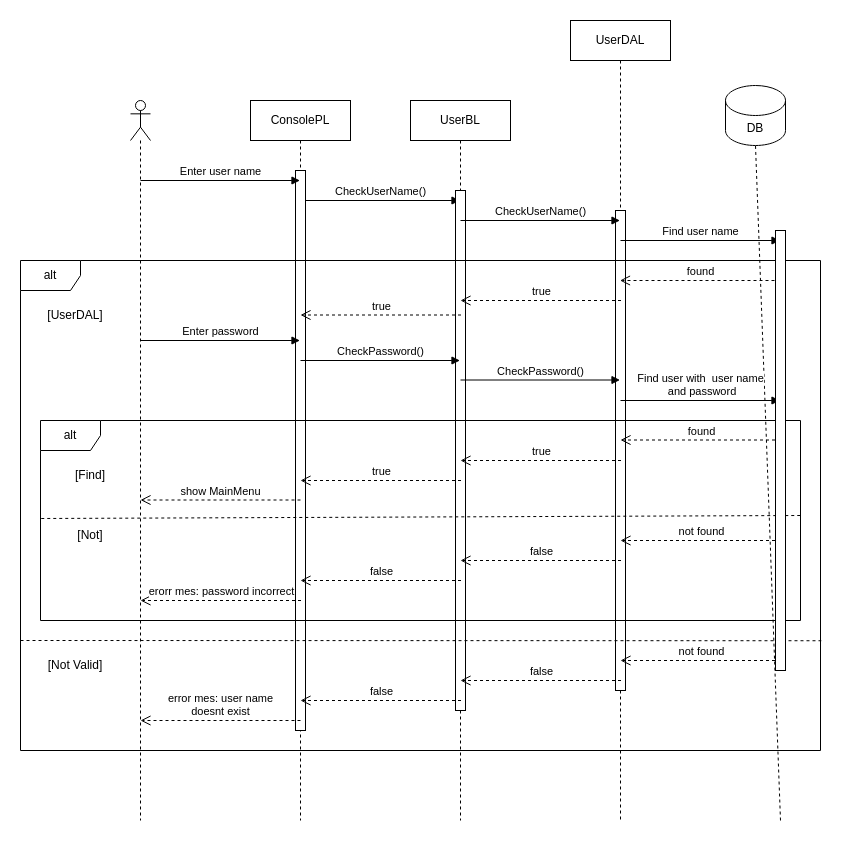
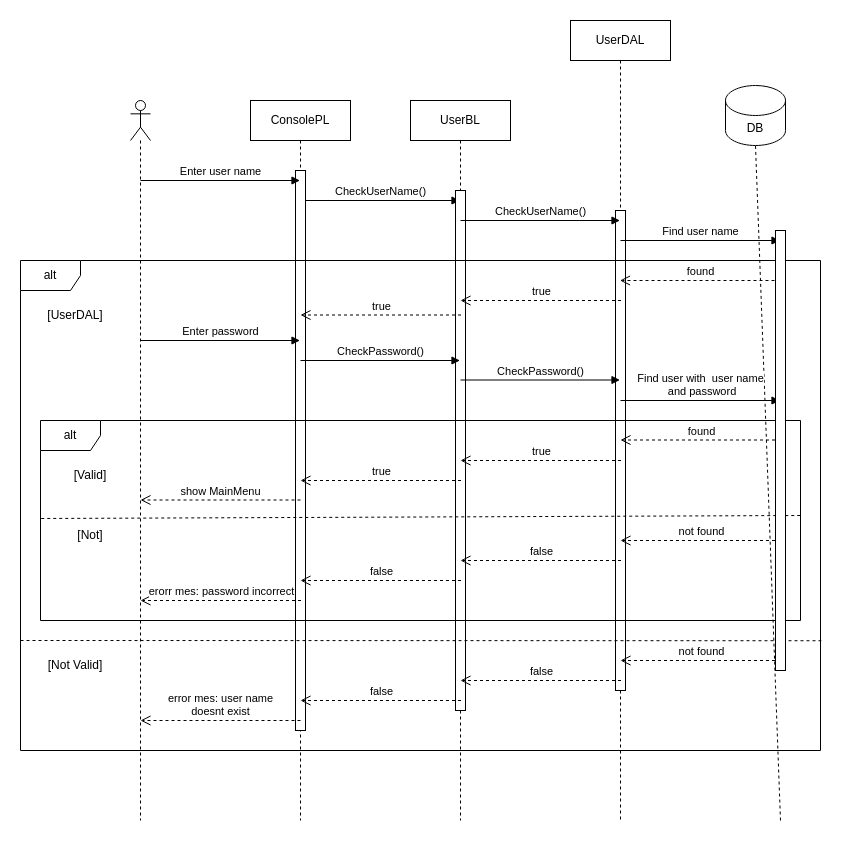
node "[Find]": label "[Find]" -> "[Valid]"
